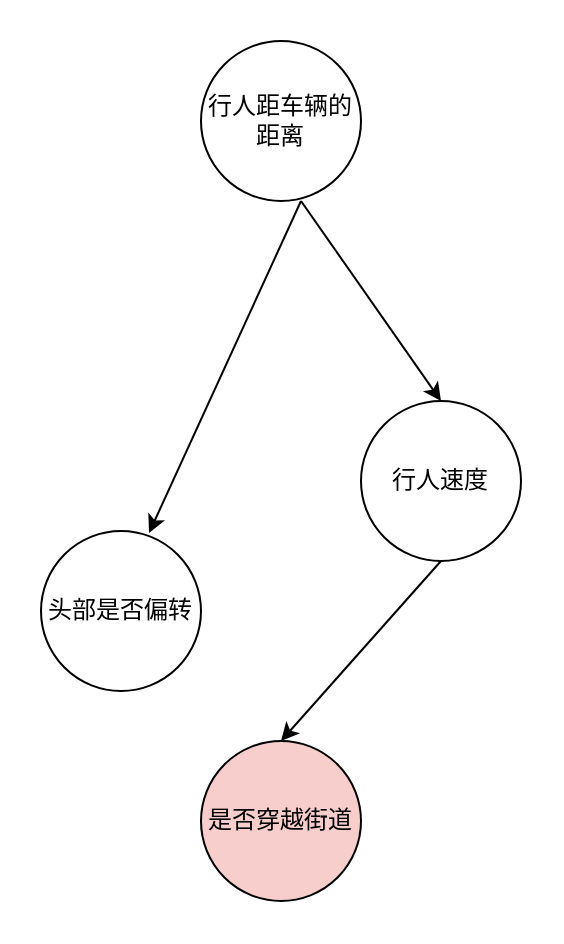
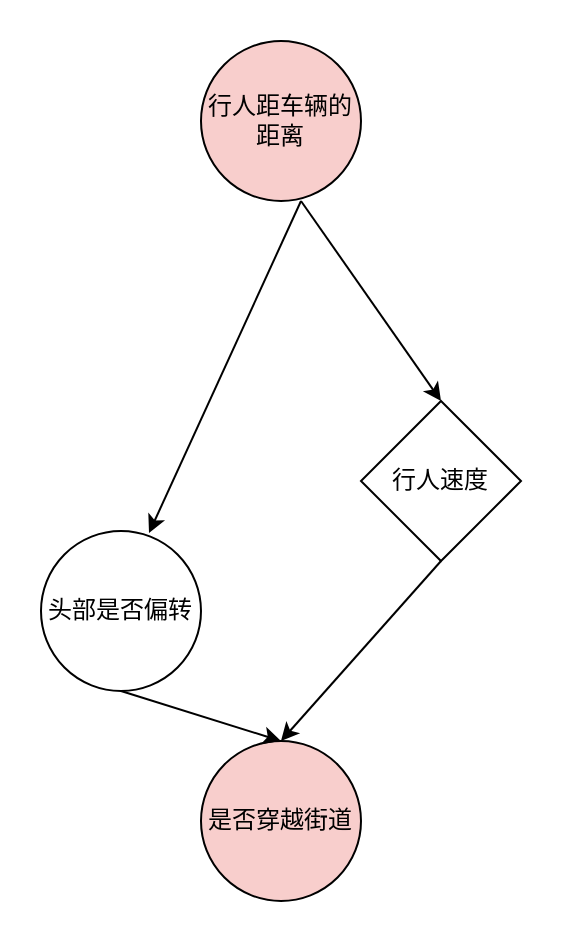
node "行人距车辆的距离": fillcolor #ffffff -> #f8cecc
node "行人速度": shape ellipse -> diamond
edge "头部是否偏转" -> "是否穿越街道": added
